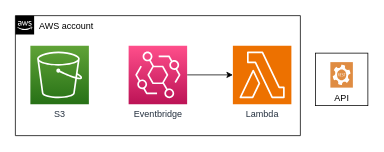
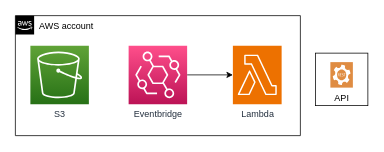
node "Lambda": size 59x59 -> 49x59
